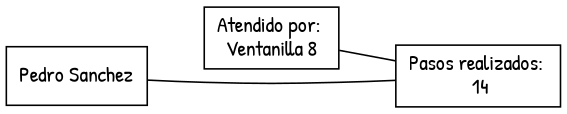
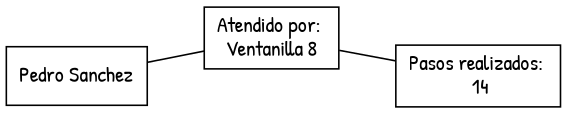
edge "Pedro Sanchez" -- "Pasos realizados: 14": now "Pedro Sanchez" -- "Atendido por: Ventanilla 8"
